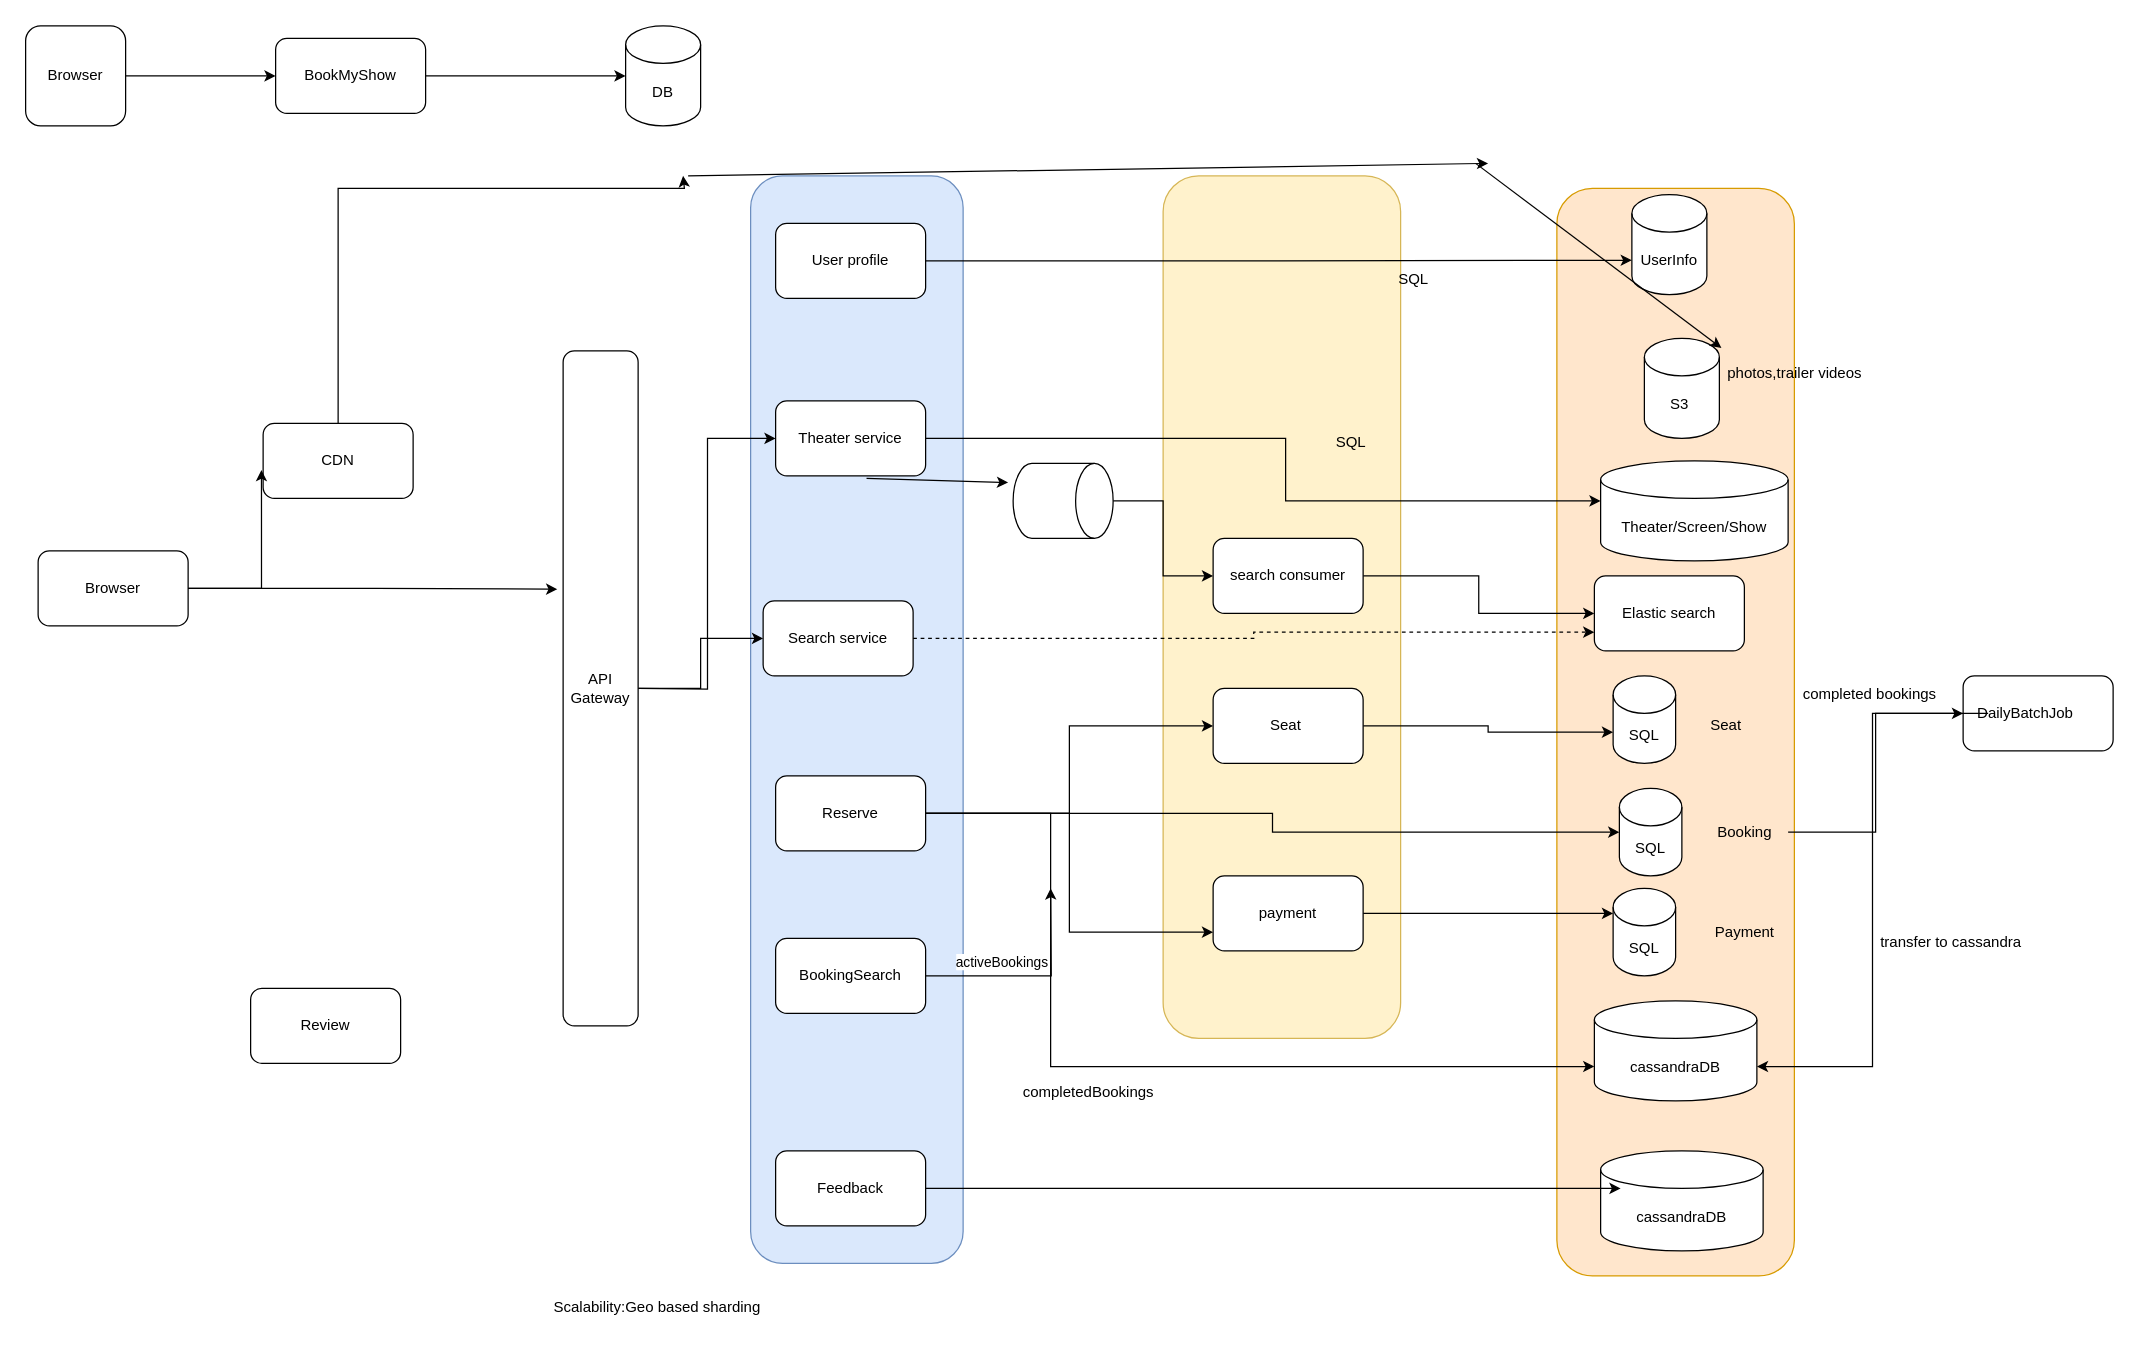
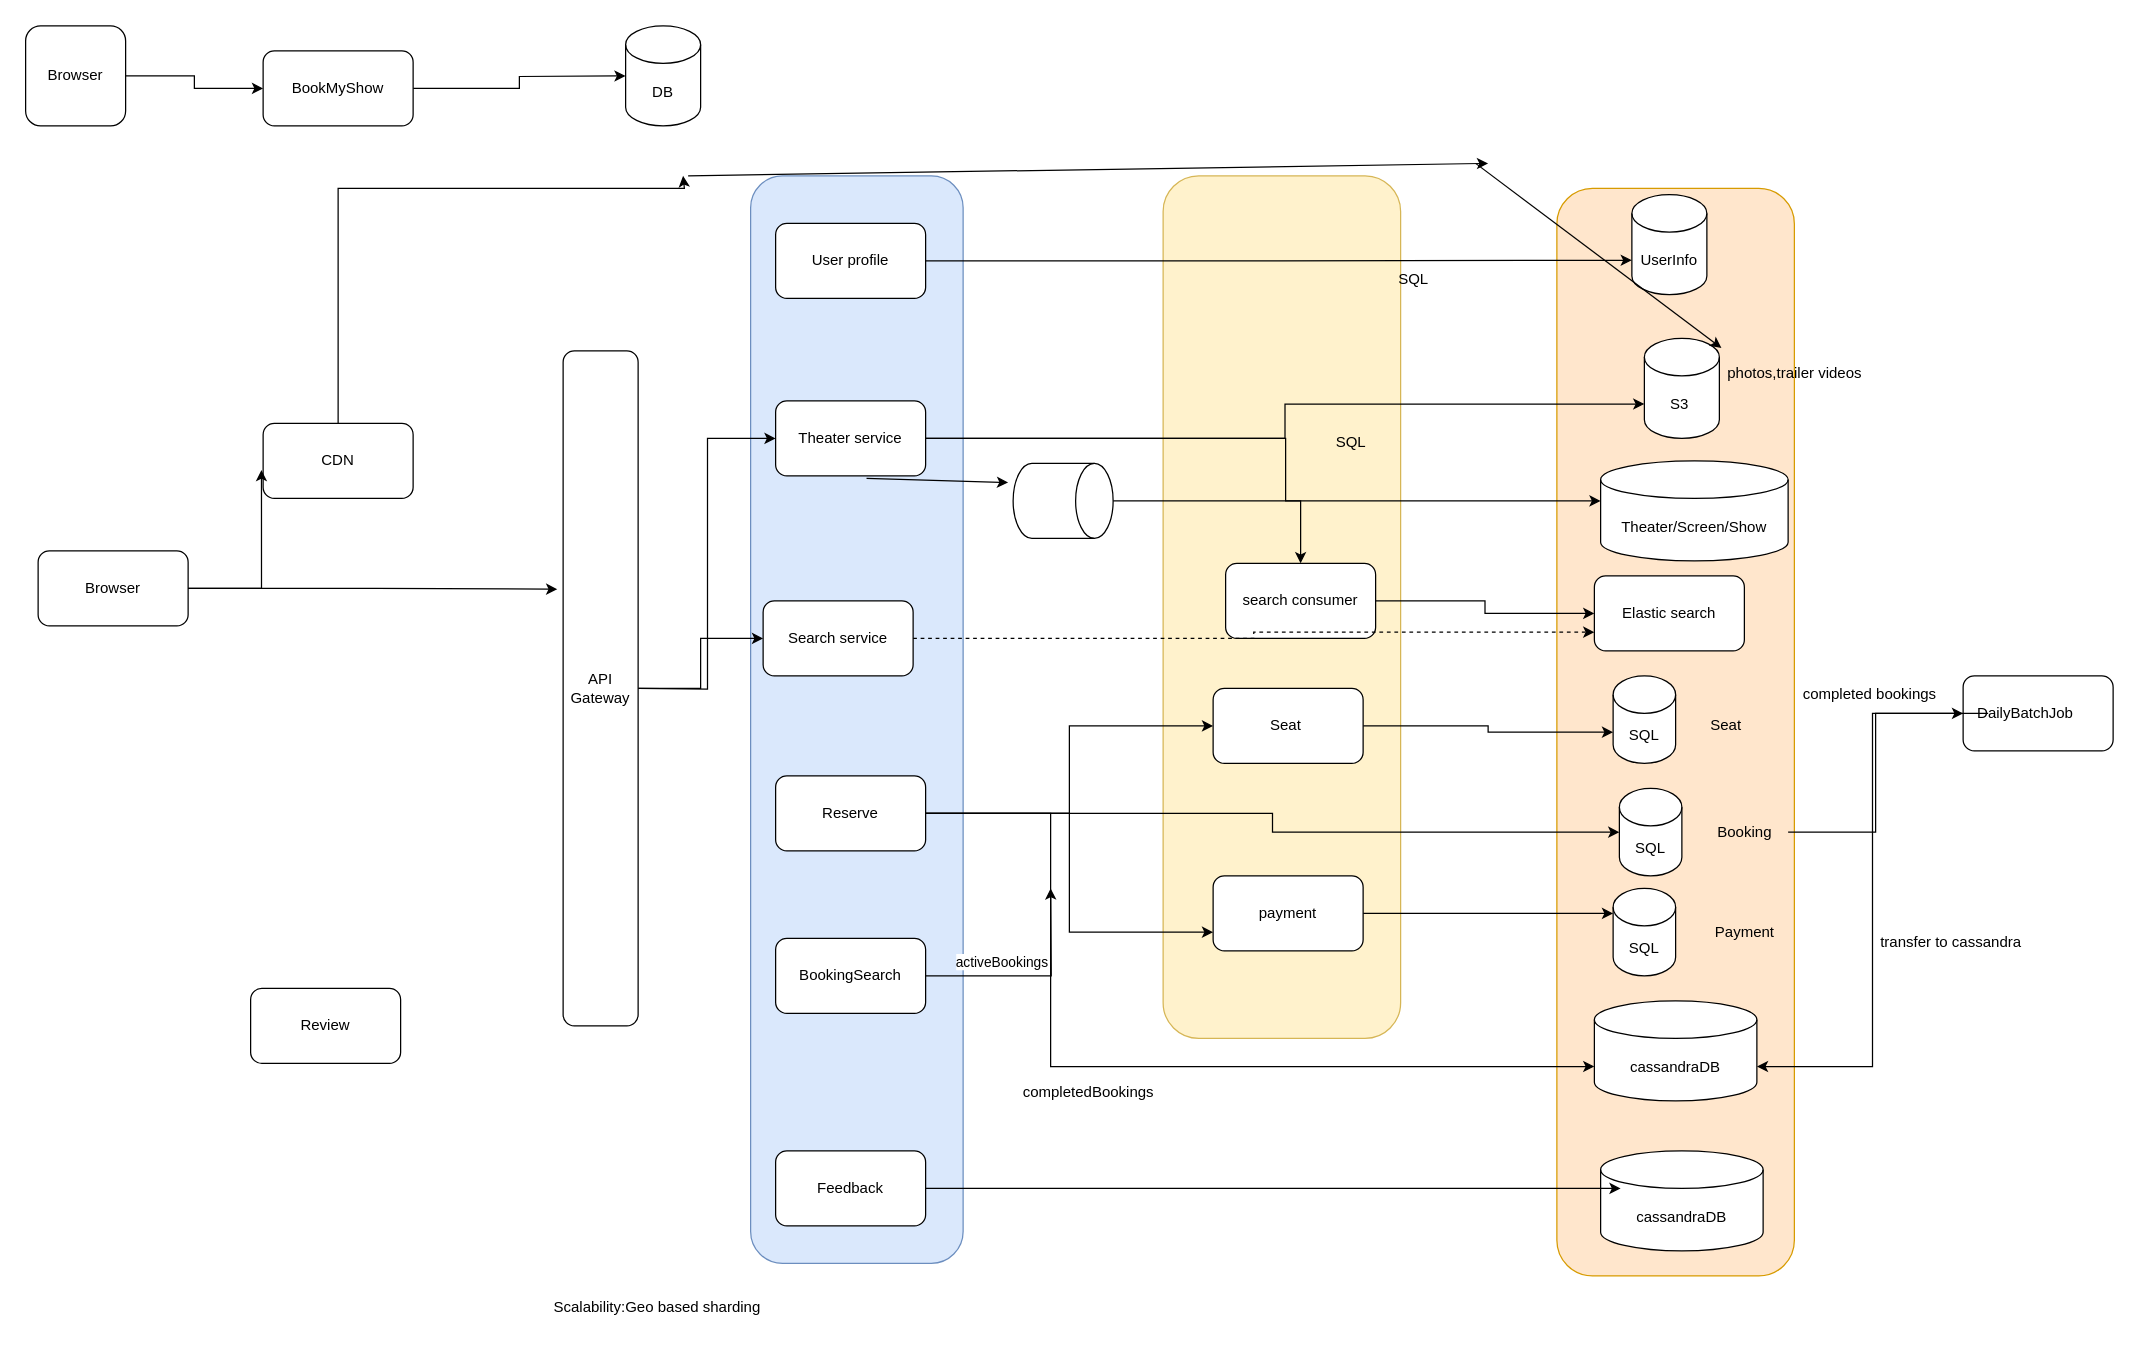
node "BookMyShow": moved (351, 76) -> (338, 88)
edge "Theater service" -> "S3": added
node "search consumer": moved (1288, 576) -> (1301, 601)
